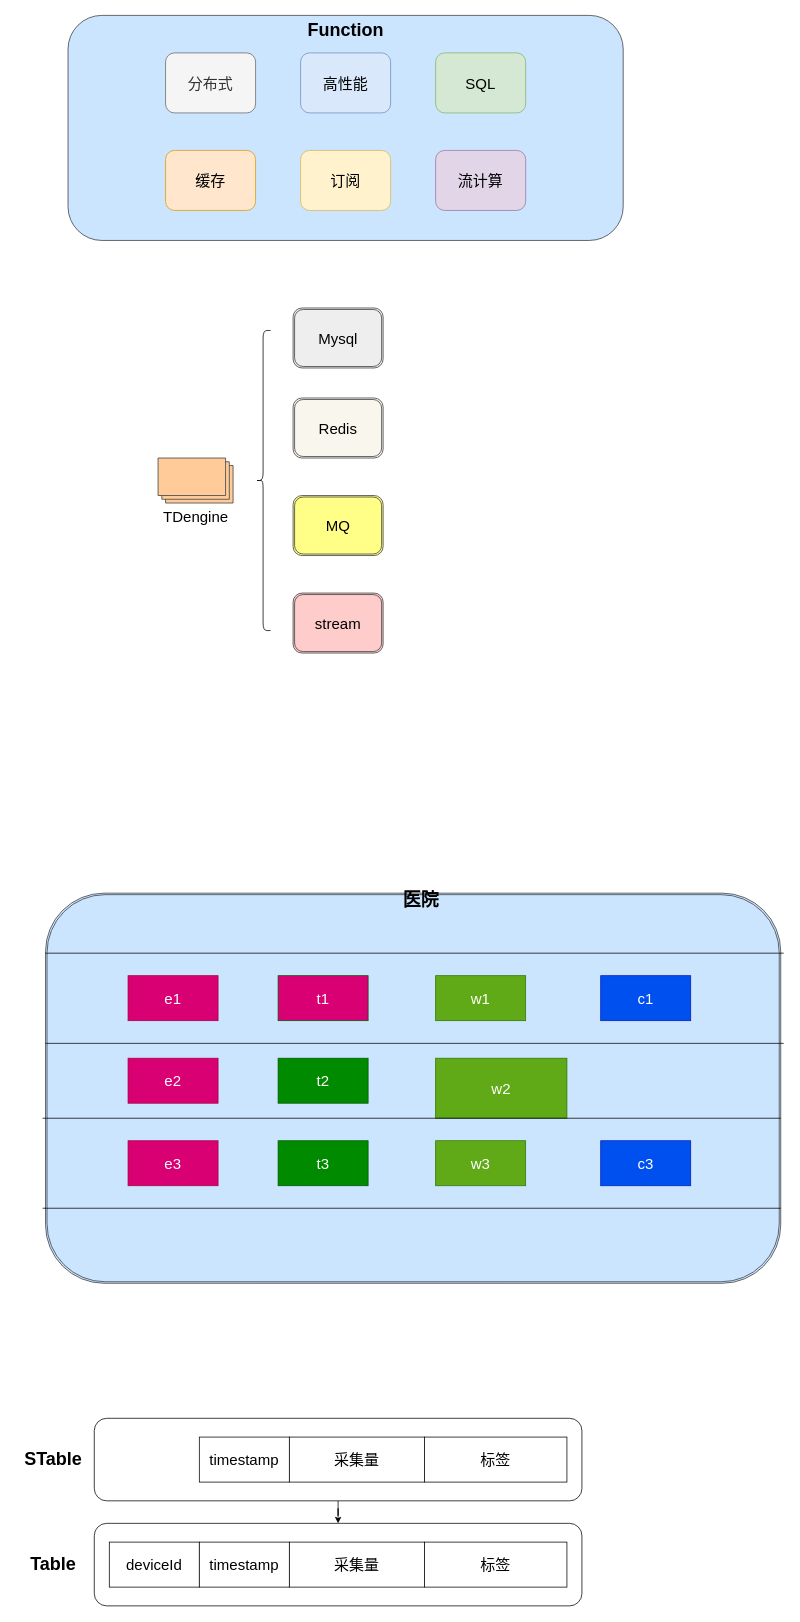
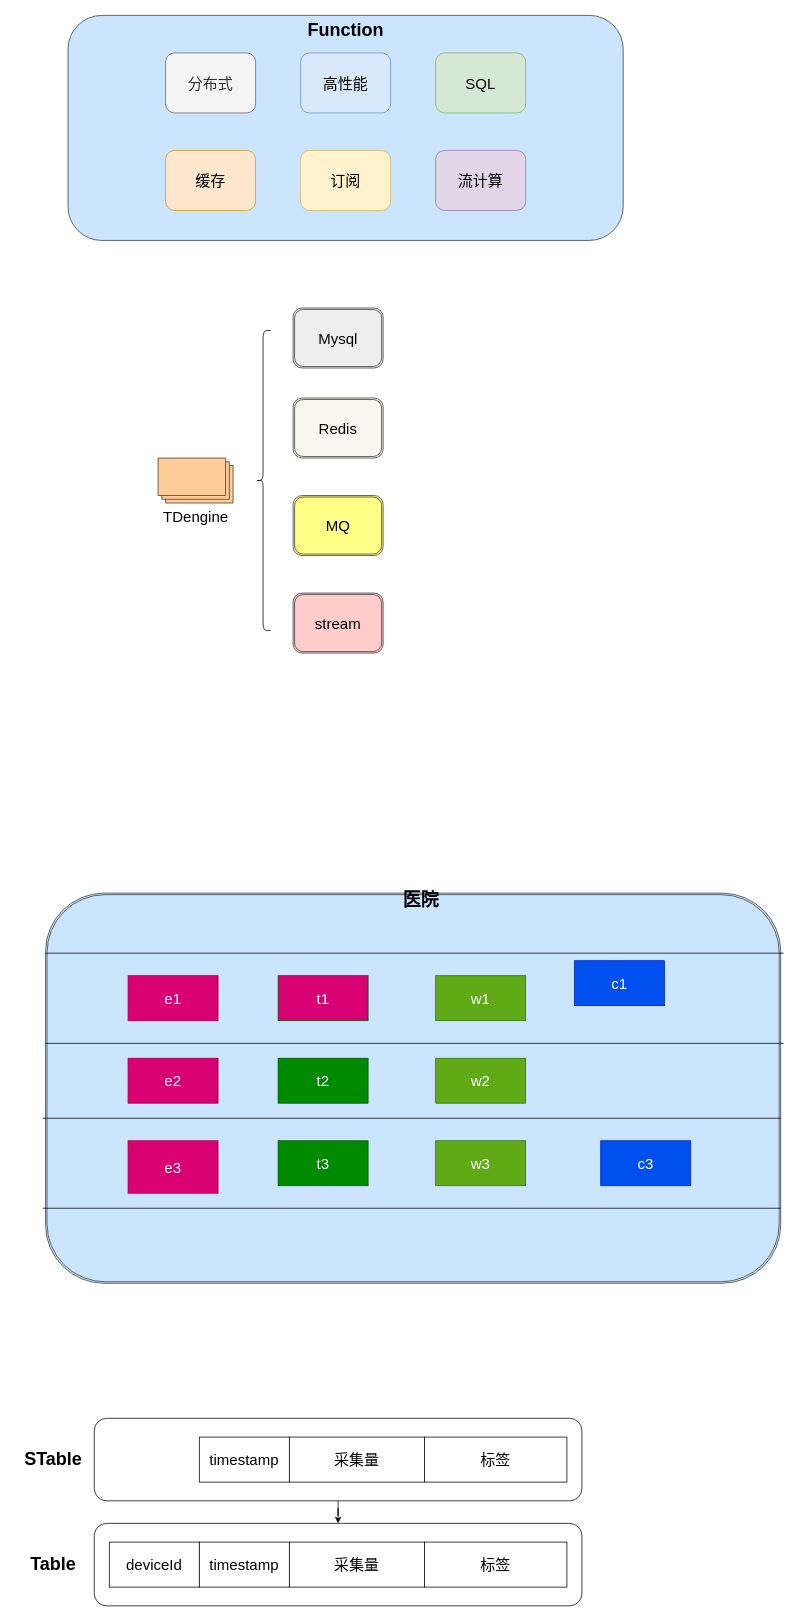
node "c1": moved (645, 998) -> (619, 983)
node "w2": size 131x60 -> 90x45
node "e3": size 90x45 -> 90x53
